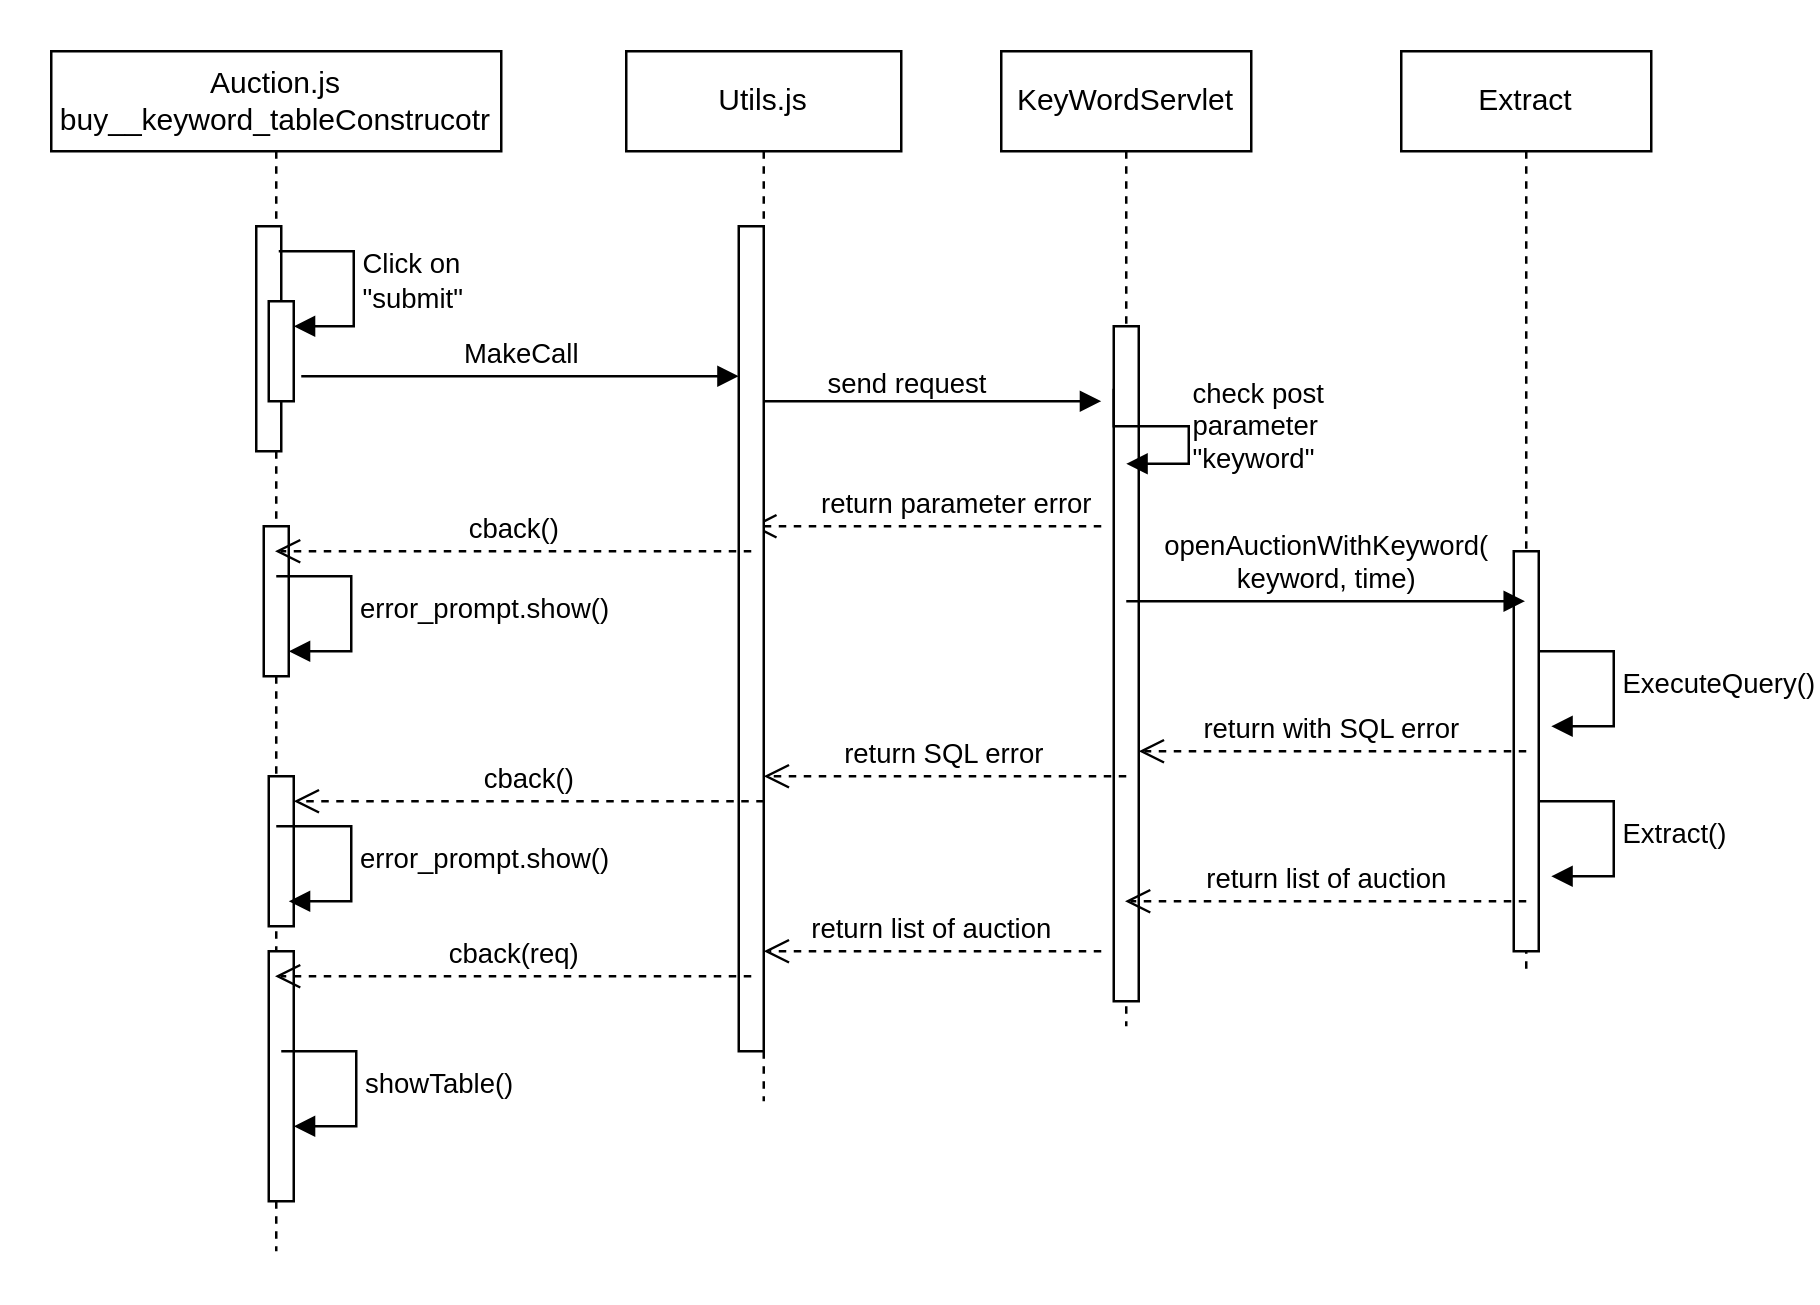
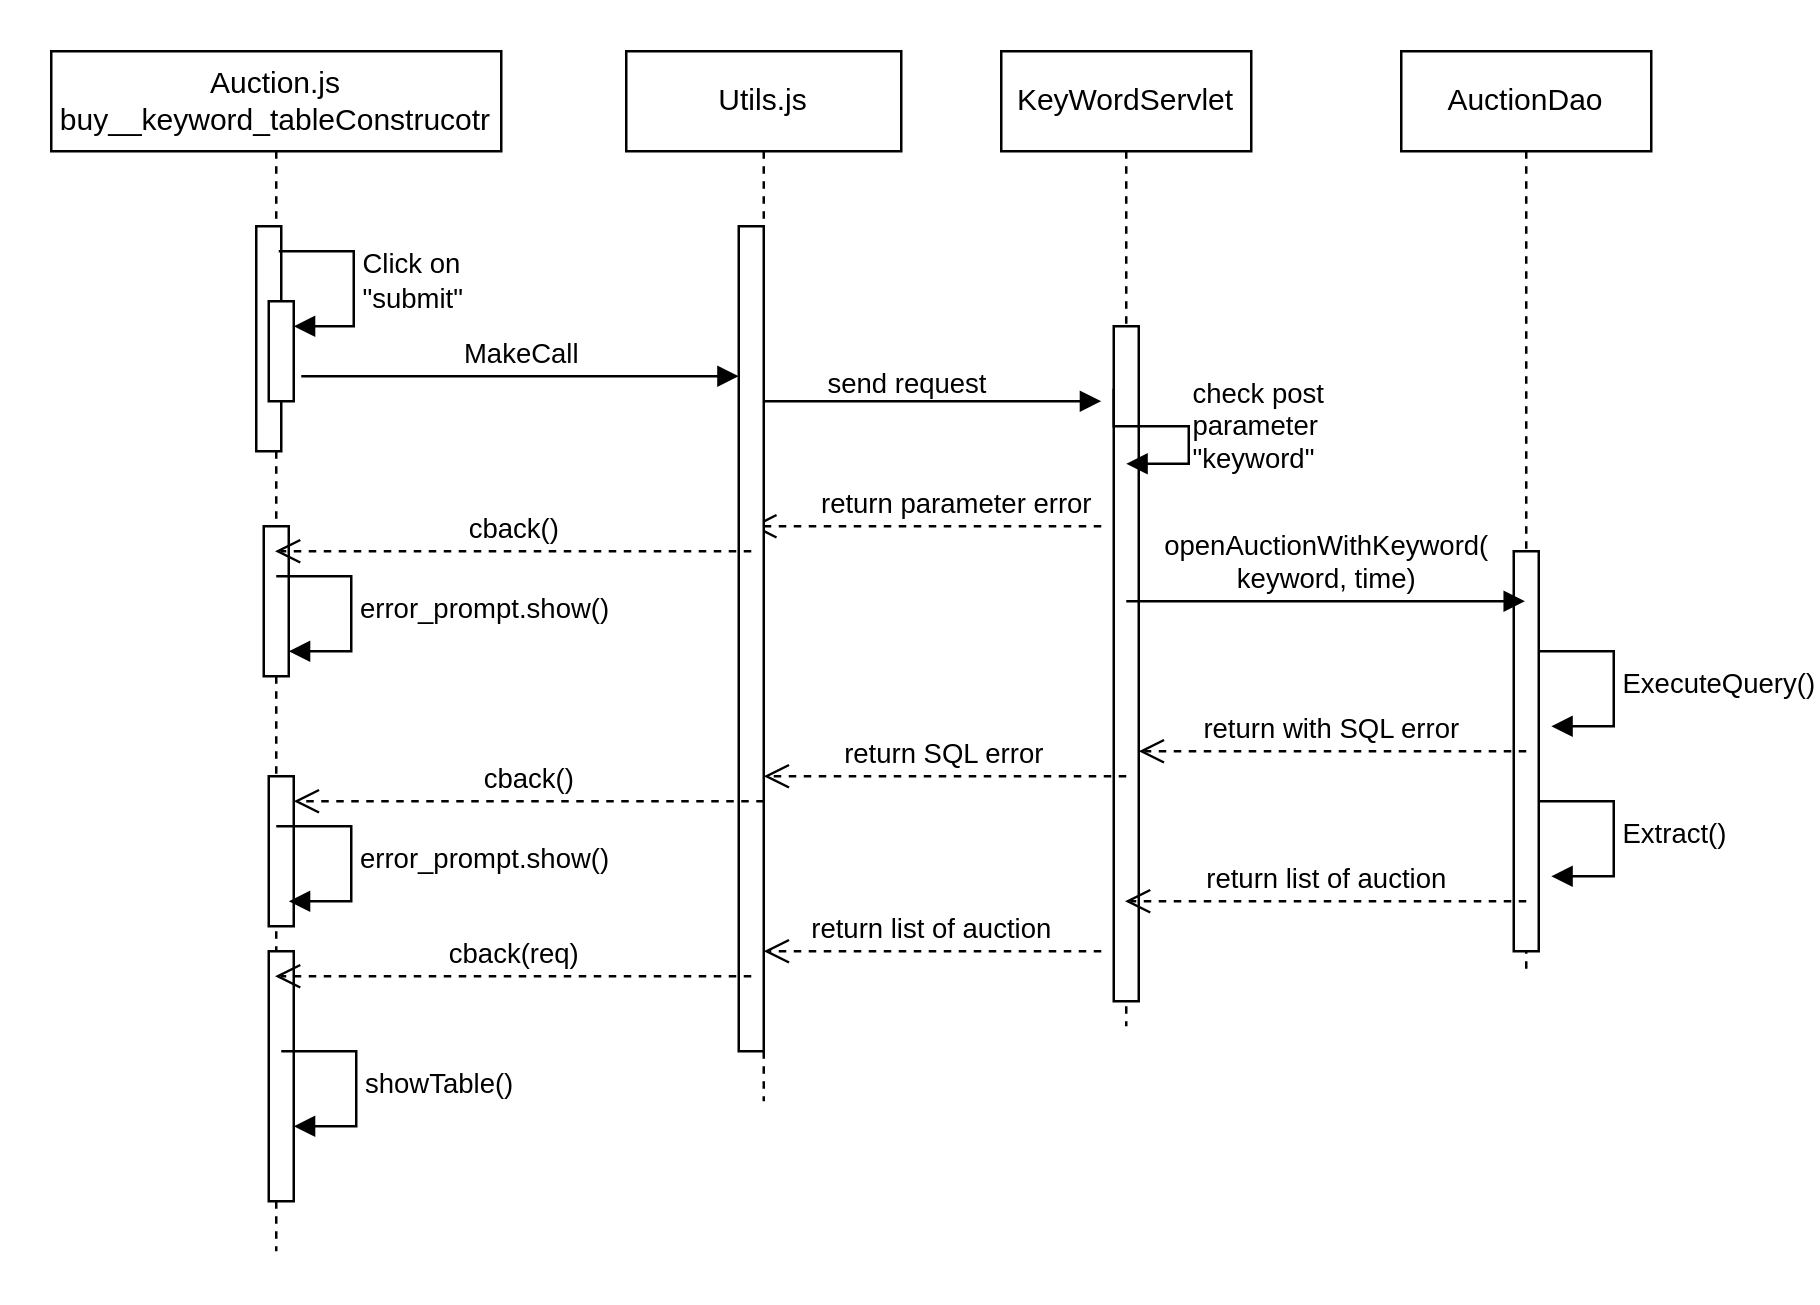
node "Extract": label "Extract" -> "AuctionDao"
